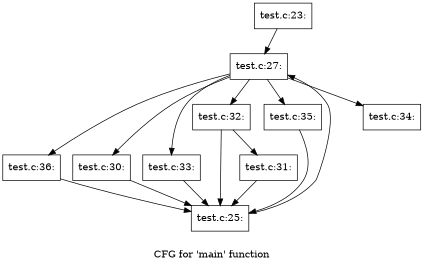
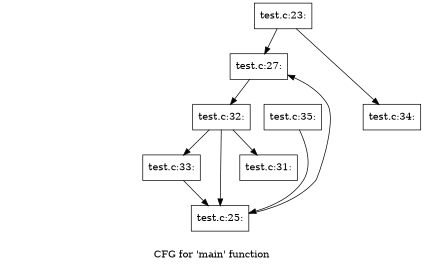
edge "test.c:27:" -> "test.c:35:": removed
edge "test.c:27:" -> "test.c:34:": now "test.c:23:" -> "test.c:34:"
edge "test.c:27:" -> "test.c:33:": now "test.c:32:" -> "test.c:33:"
node "test.c:36:": removed
node "test.c:30:": removed
edge "test.c:31:" -> "test.c:25:": removed
